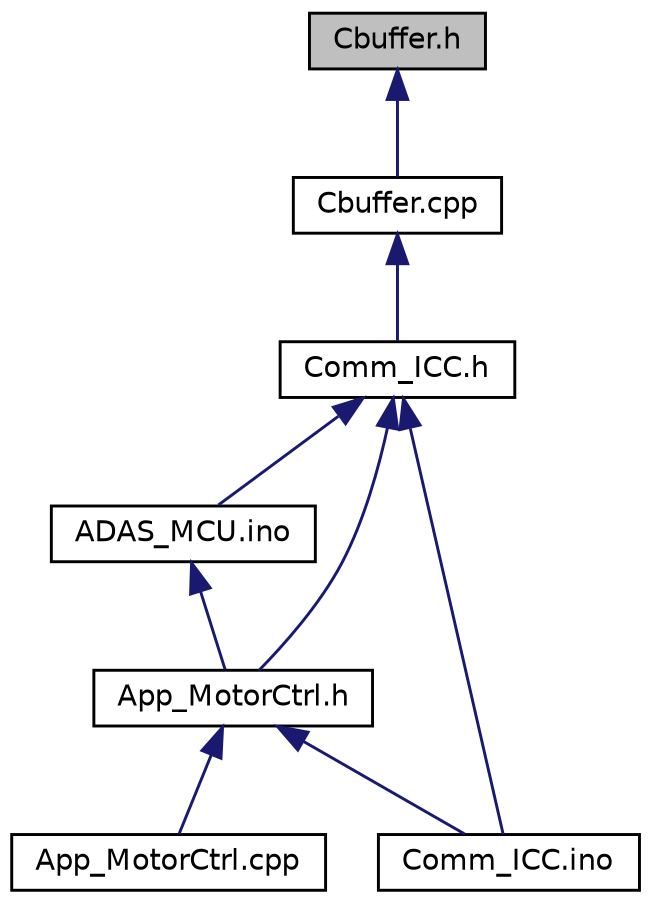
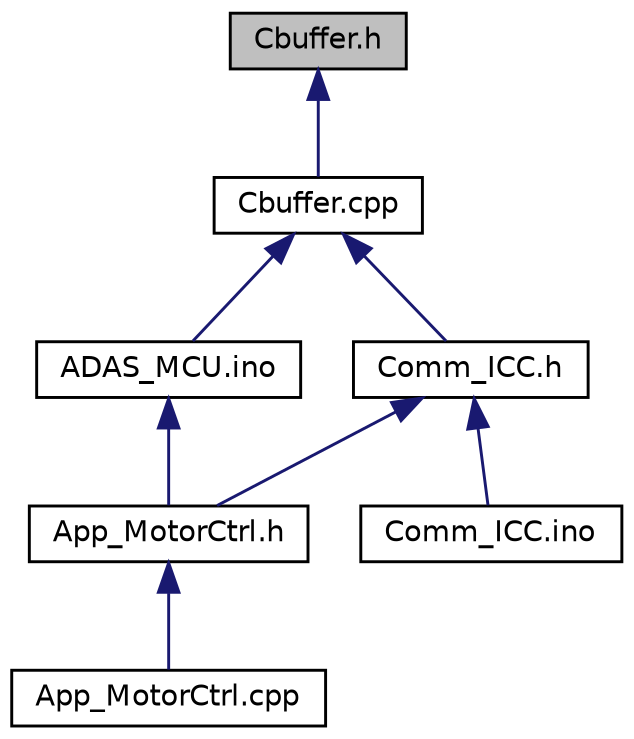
edge "ADAS_MCU.ino" -> "Comm_ICC.h": now "ADAS_MCU.ino" -> "Cbuffer.cpp"
edge "Comm_ICC.ino" -> "App_MotorCtrl.h": removed
